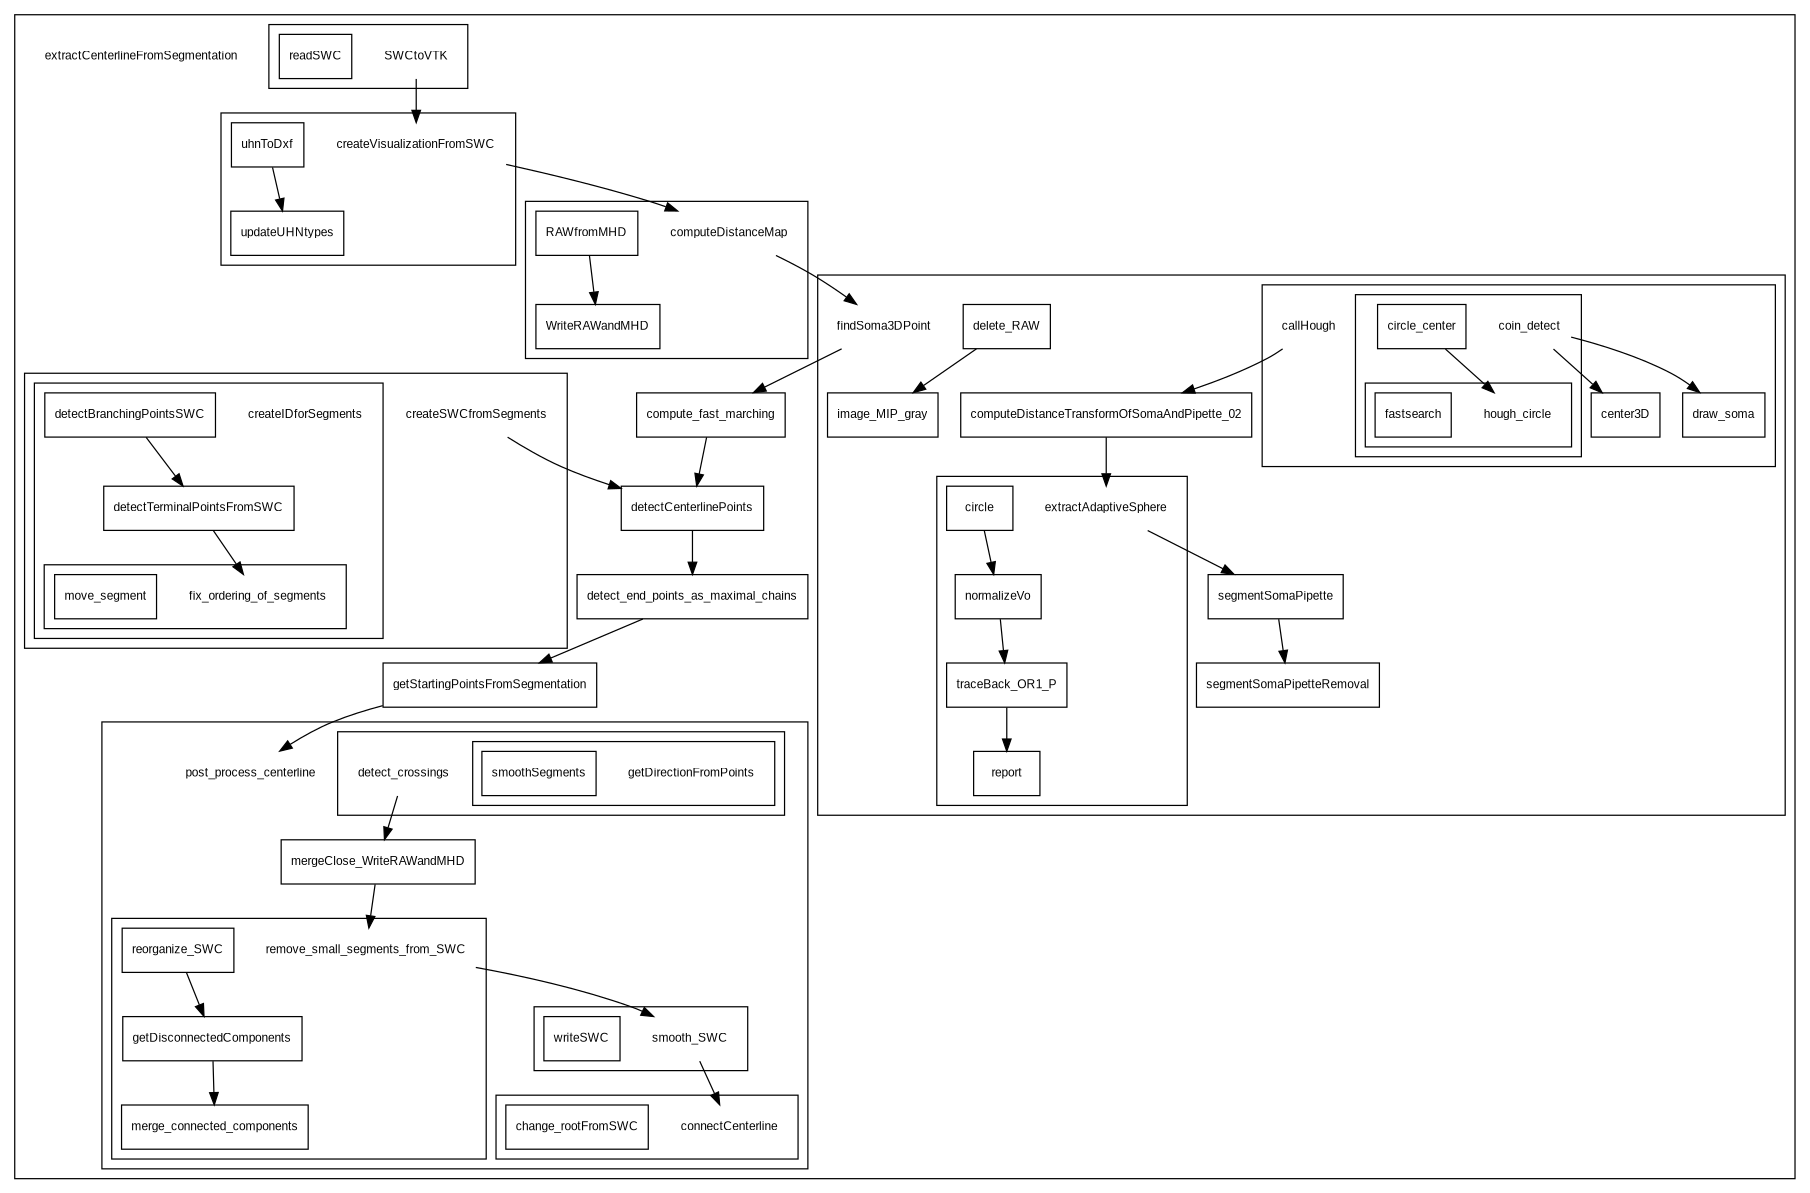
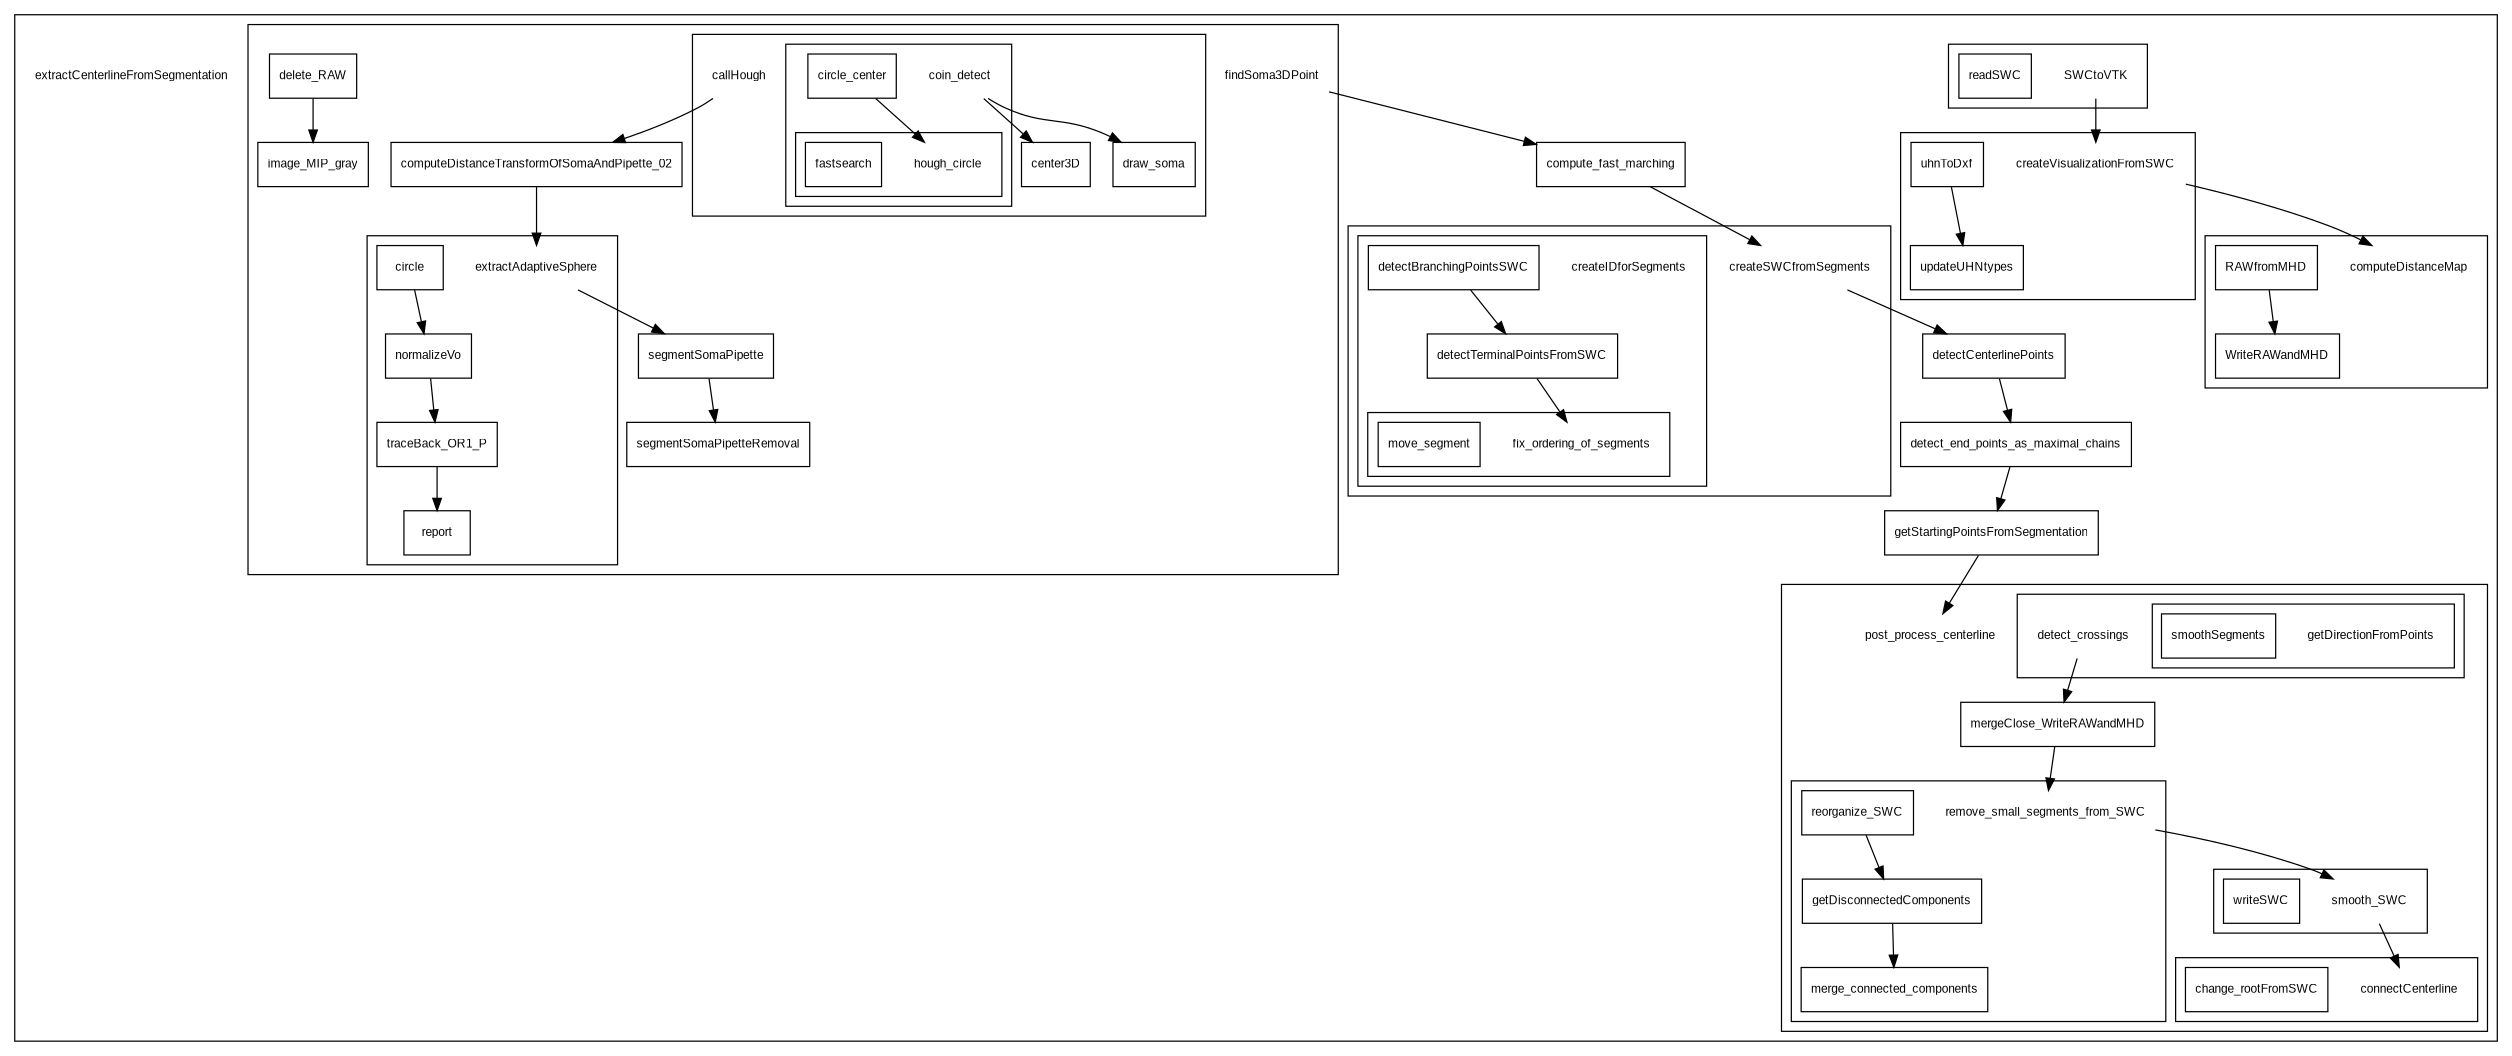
edge "computeDistanceMap" -> "findSoma3DPoint": removed
edge "compute_fast_marching" -> "detectCenterlinePoints": now "compute_fast_marching" -> "createSWCfromSegments"
